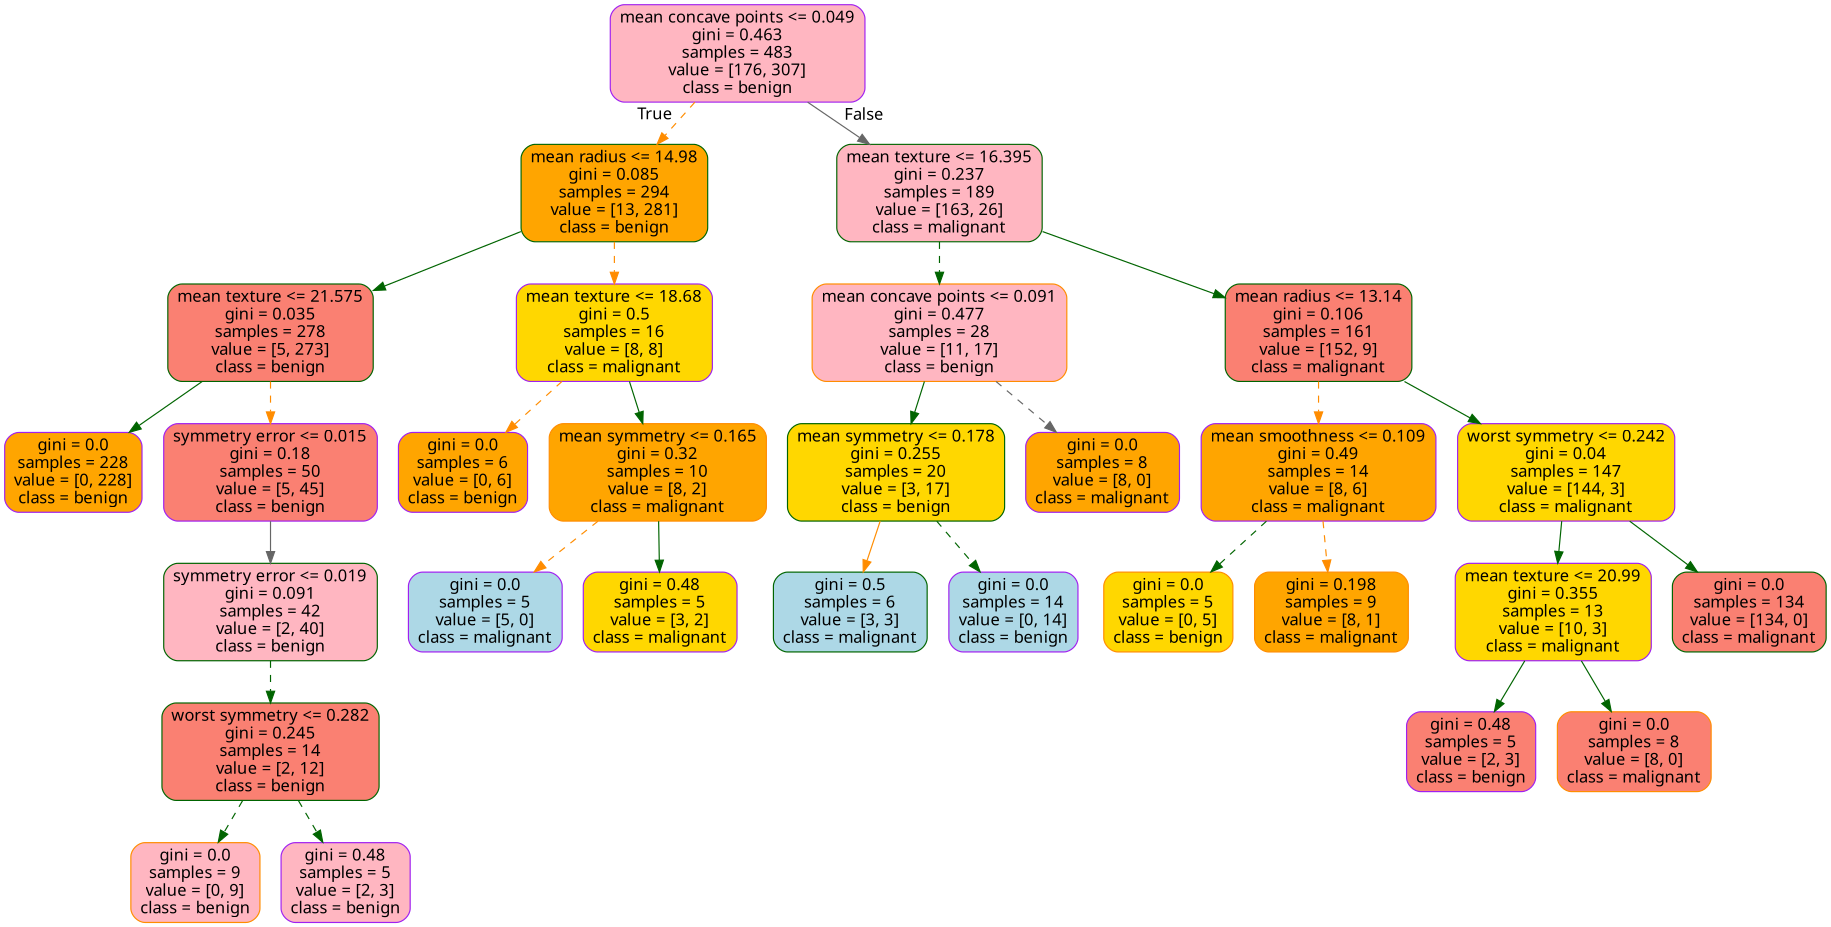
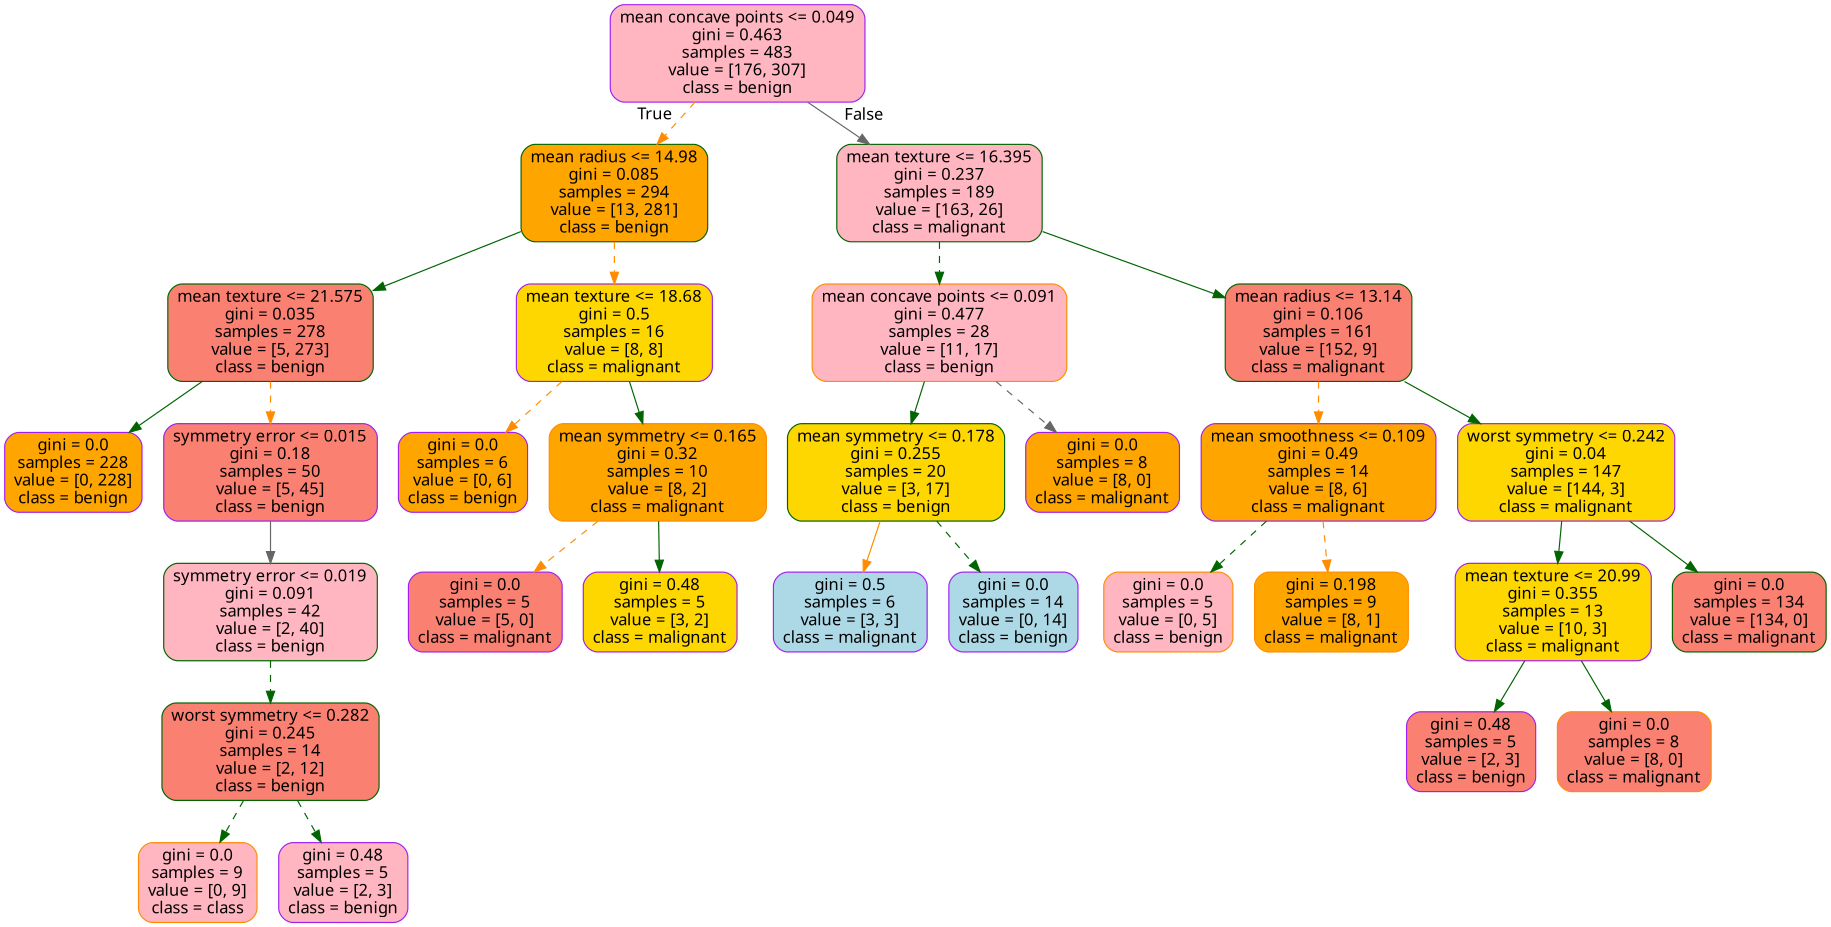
node "gini = 0.0 samples = 5 value = [5, 0] class = malignant": fillcolor lightblue -> salmon
node "gini = 0.5 samples = 6 value = [3, 3] class = malignant": color darkgreen -> purple
node "gini = 0.0 samples = 5 value = [0, 5] class = benign": fillcolor gold -> lightpink
node "gini = 0.0 samples = 9 value = [0, 9] class = benign": label "gini = 0.0 samples = 9 value = [0, 9] class = benign" -> "gini = 0.0 samples = 9 value = [0, 9] class = class"
